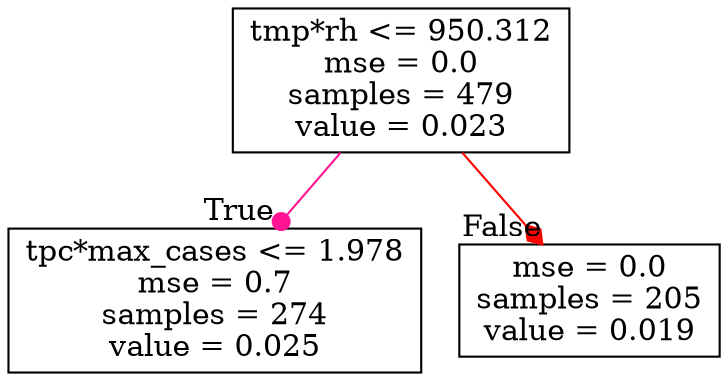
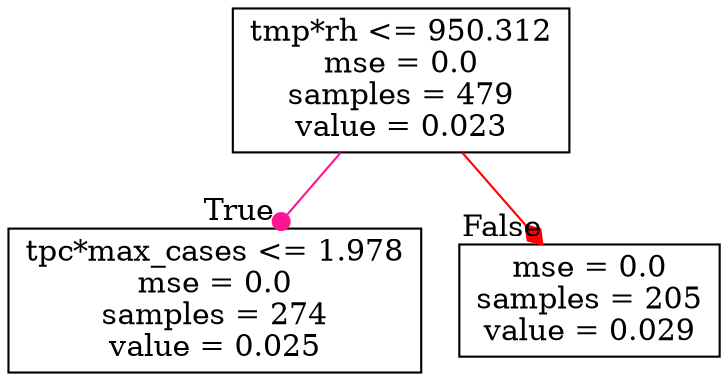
node "tpc*max_cases <= 1.978 mse = 0.7 samples = 274 value = 0.025": label "tpc*max_cases <= 1.978 mse = 0.7 samples = 274 value = 0.025" -> "tpc*max_cases <= 1.978 mse = 0.0 samples = 274 value = 0.025"
node "mse = 0.0 samples = 205 value = 0.019": label "mse = 0.0 samples = 205 value = 0.019" -> "mse = 0.0 samples = 205 value = 0.029"
